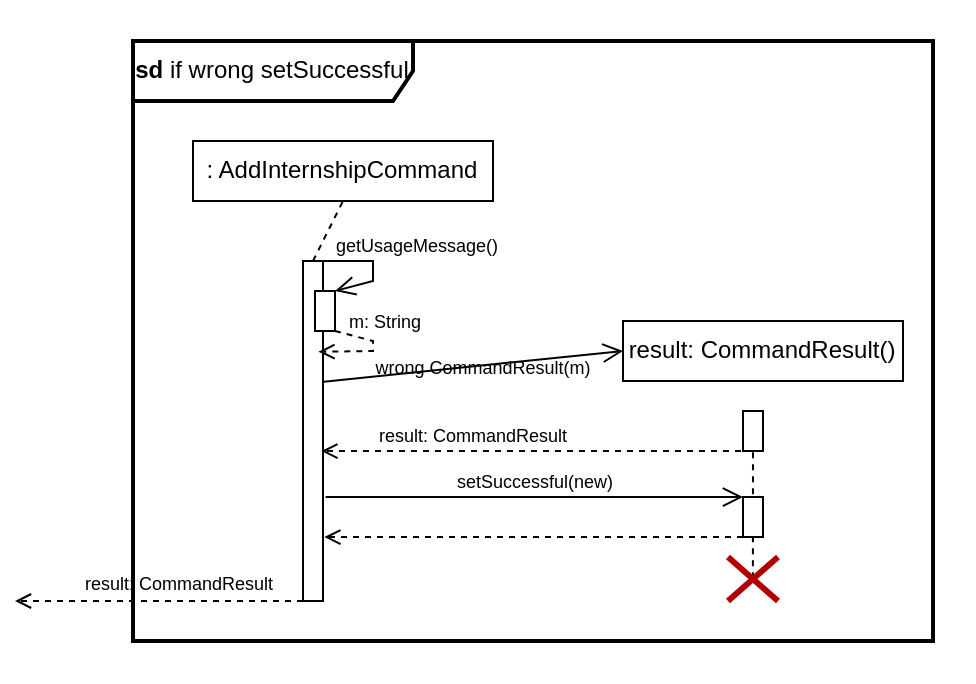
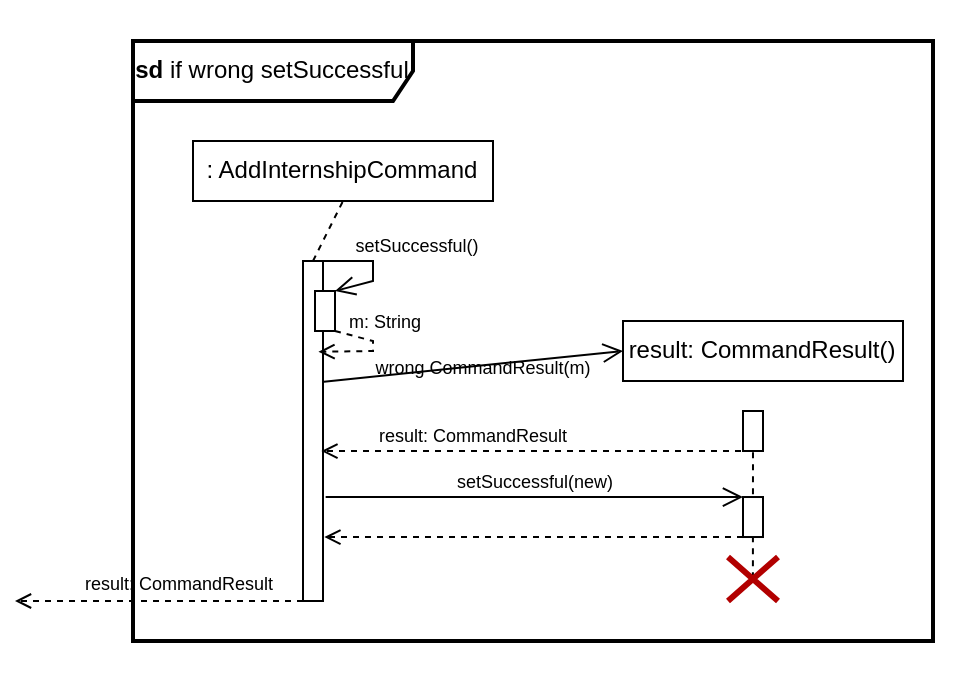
node "getUsageMessage()": label "getUsageMessage()" -> "setSuccessful()"
